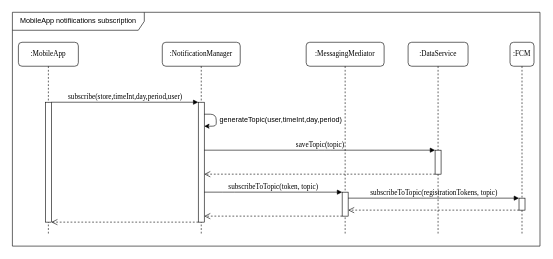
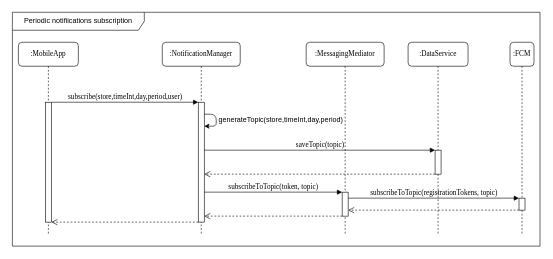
node "MobileApp notifiications subscription": label "MobileApp notifiications subscription" -> "Periodic notifiications subscription"
node "generateTopic(user,timeInt,day,period)": label "generateTopic(user,timeInt,day,period)" -> "generateTopic(store,timeInt,day,period)"
